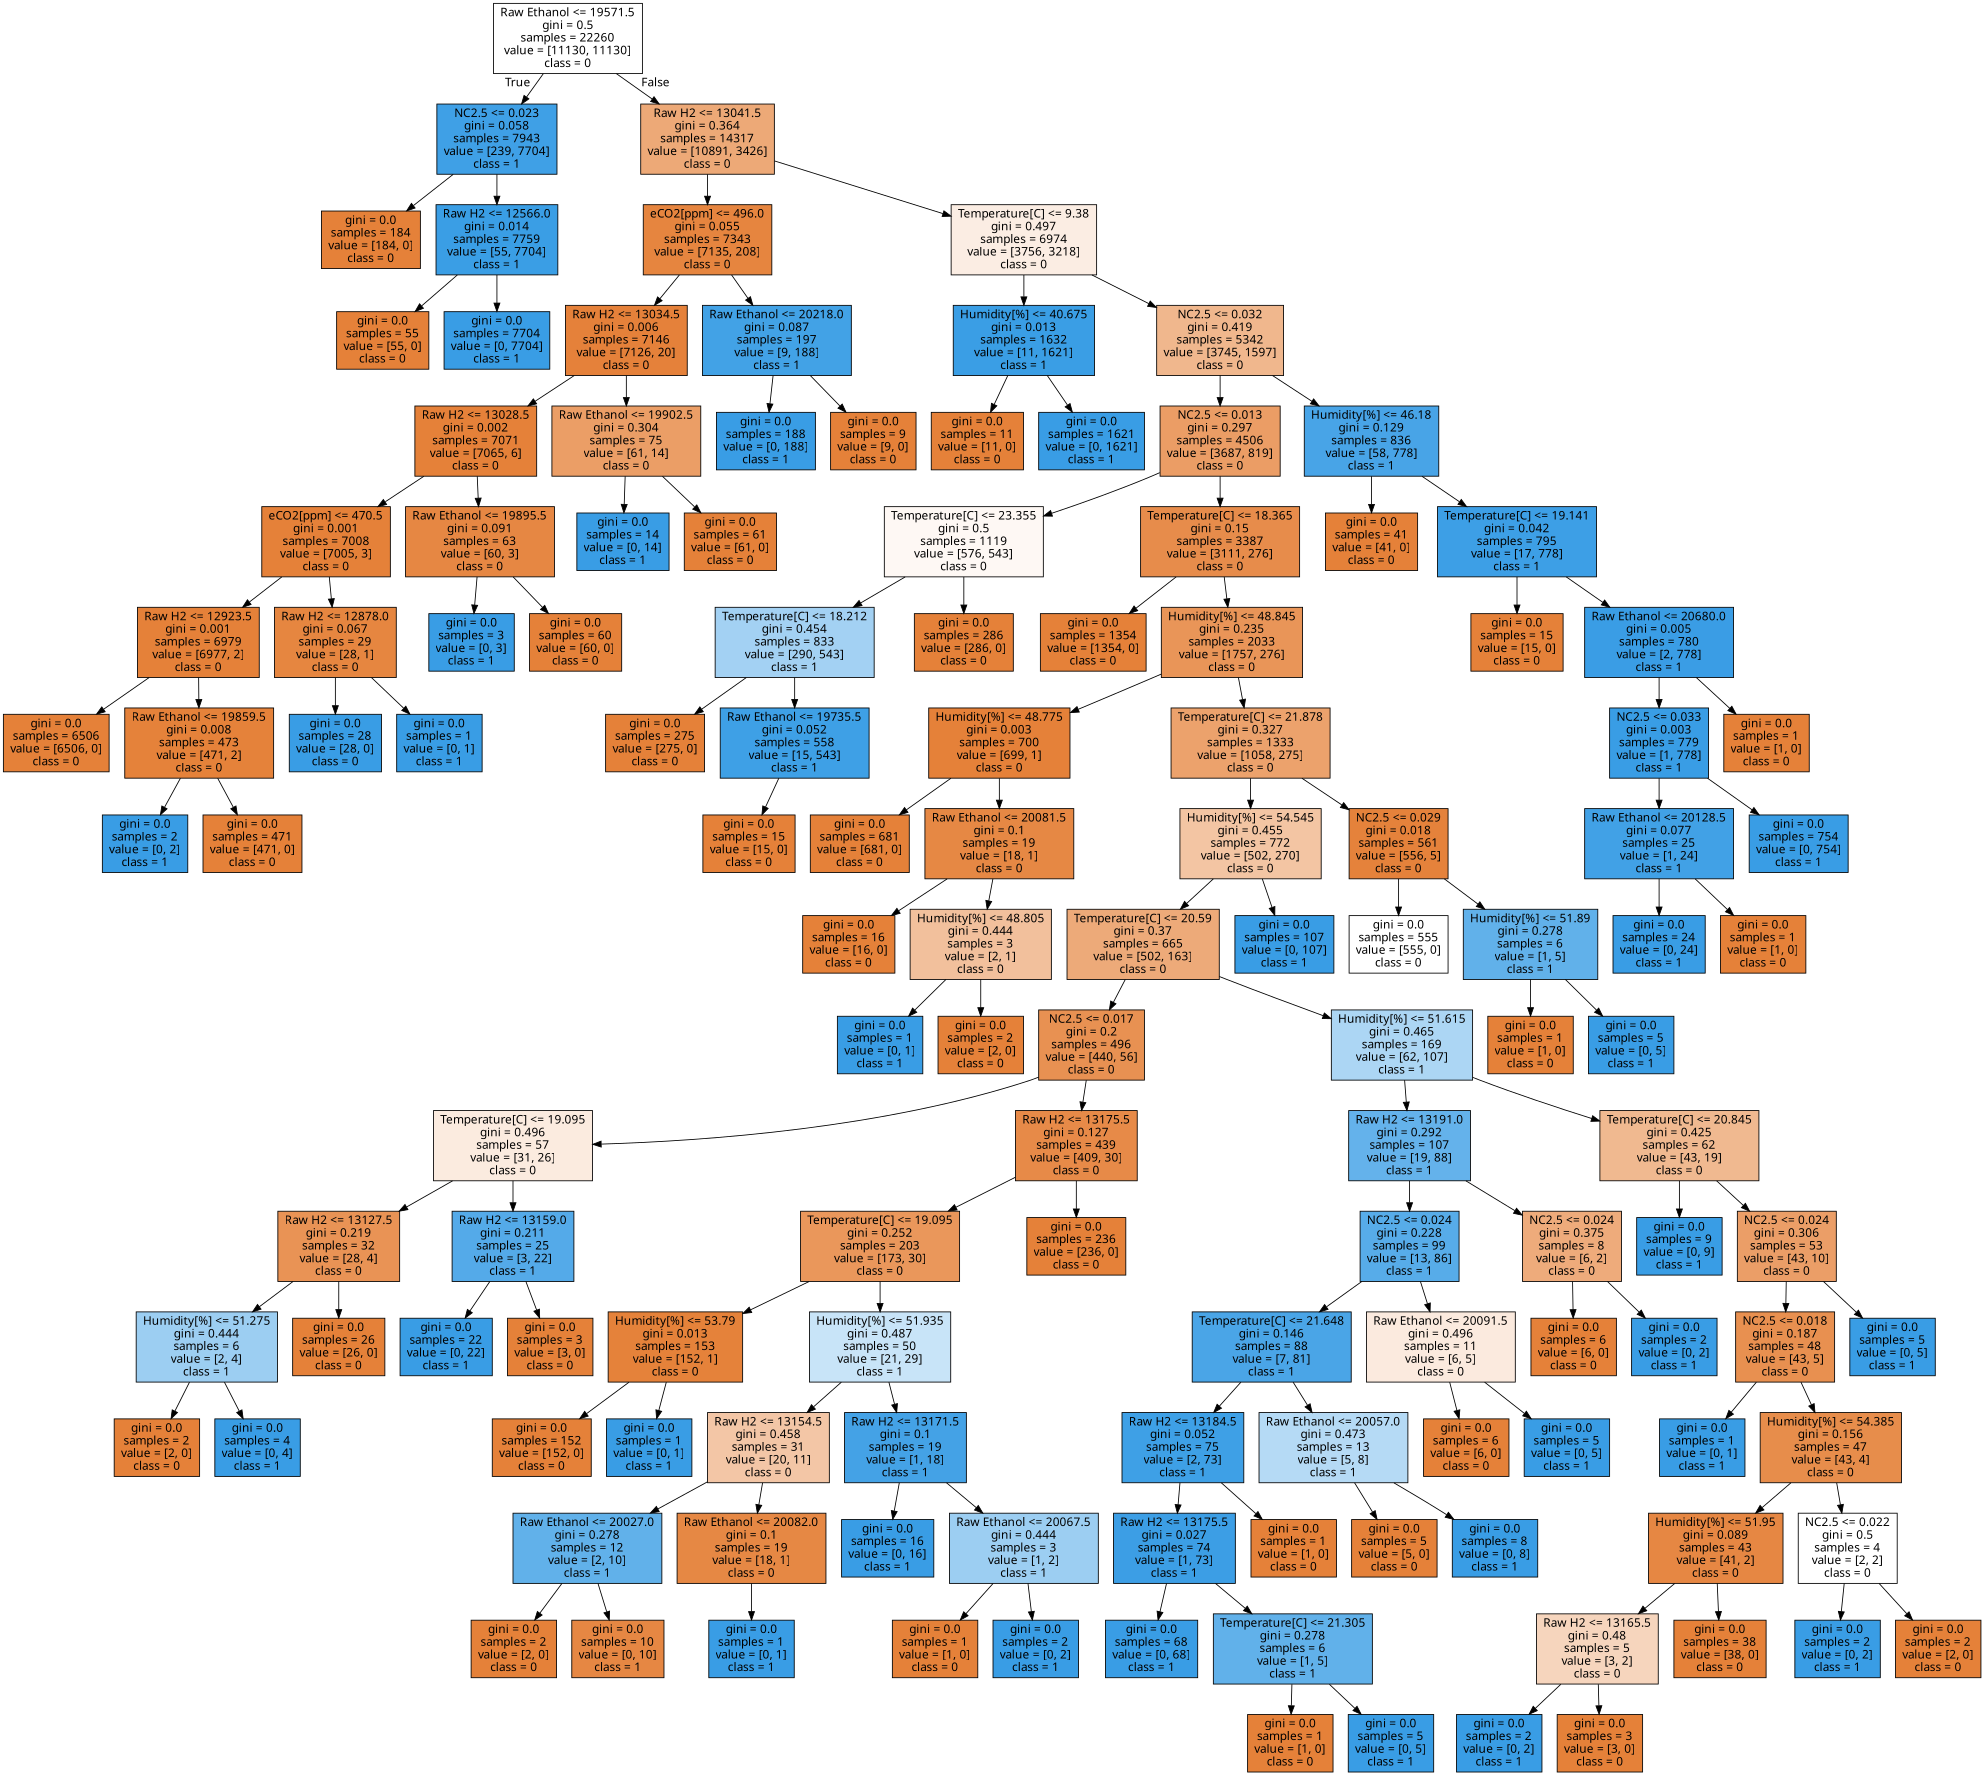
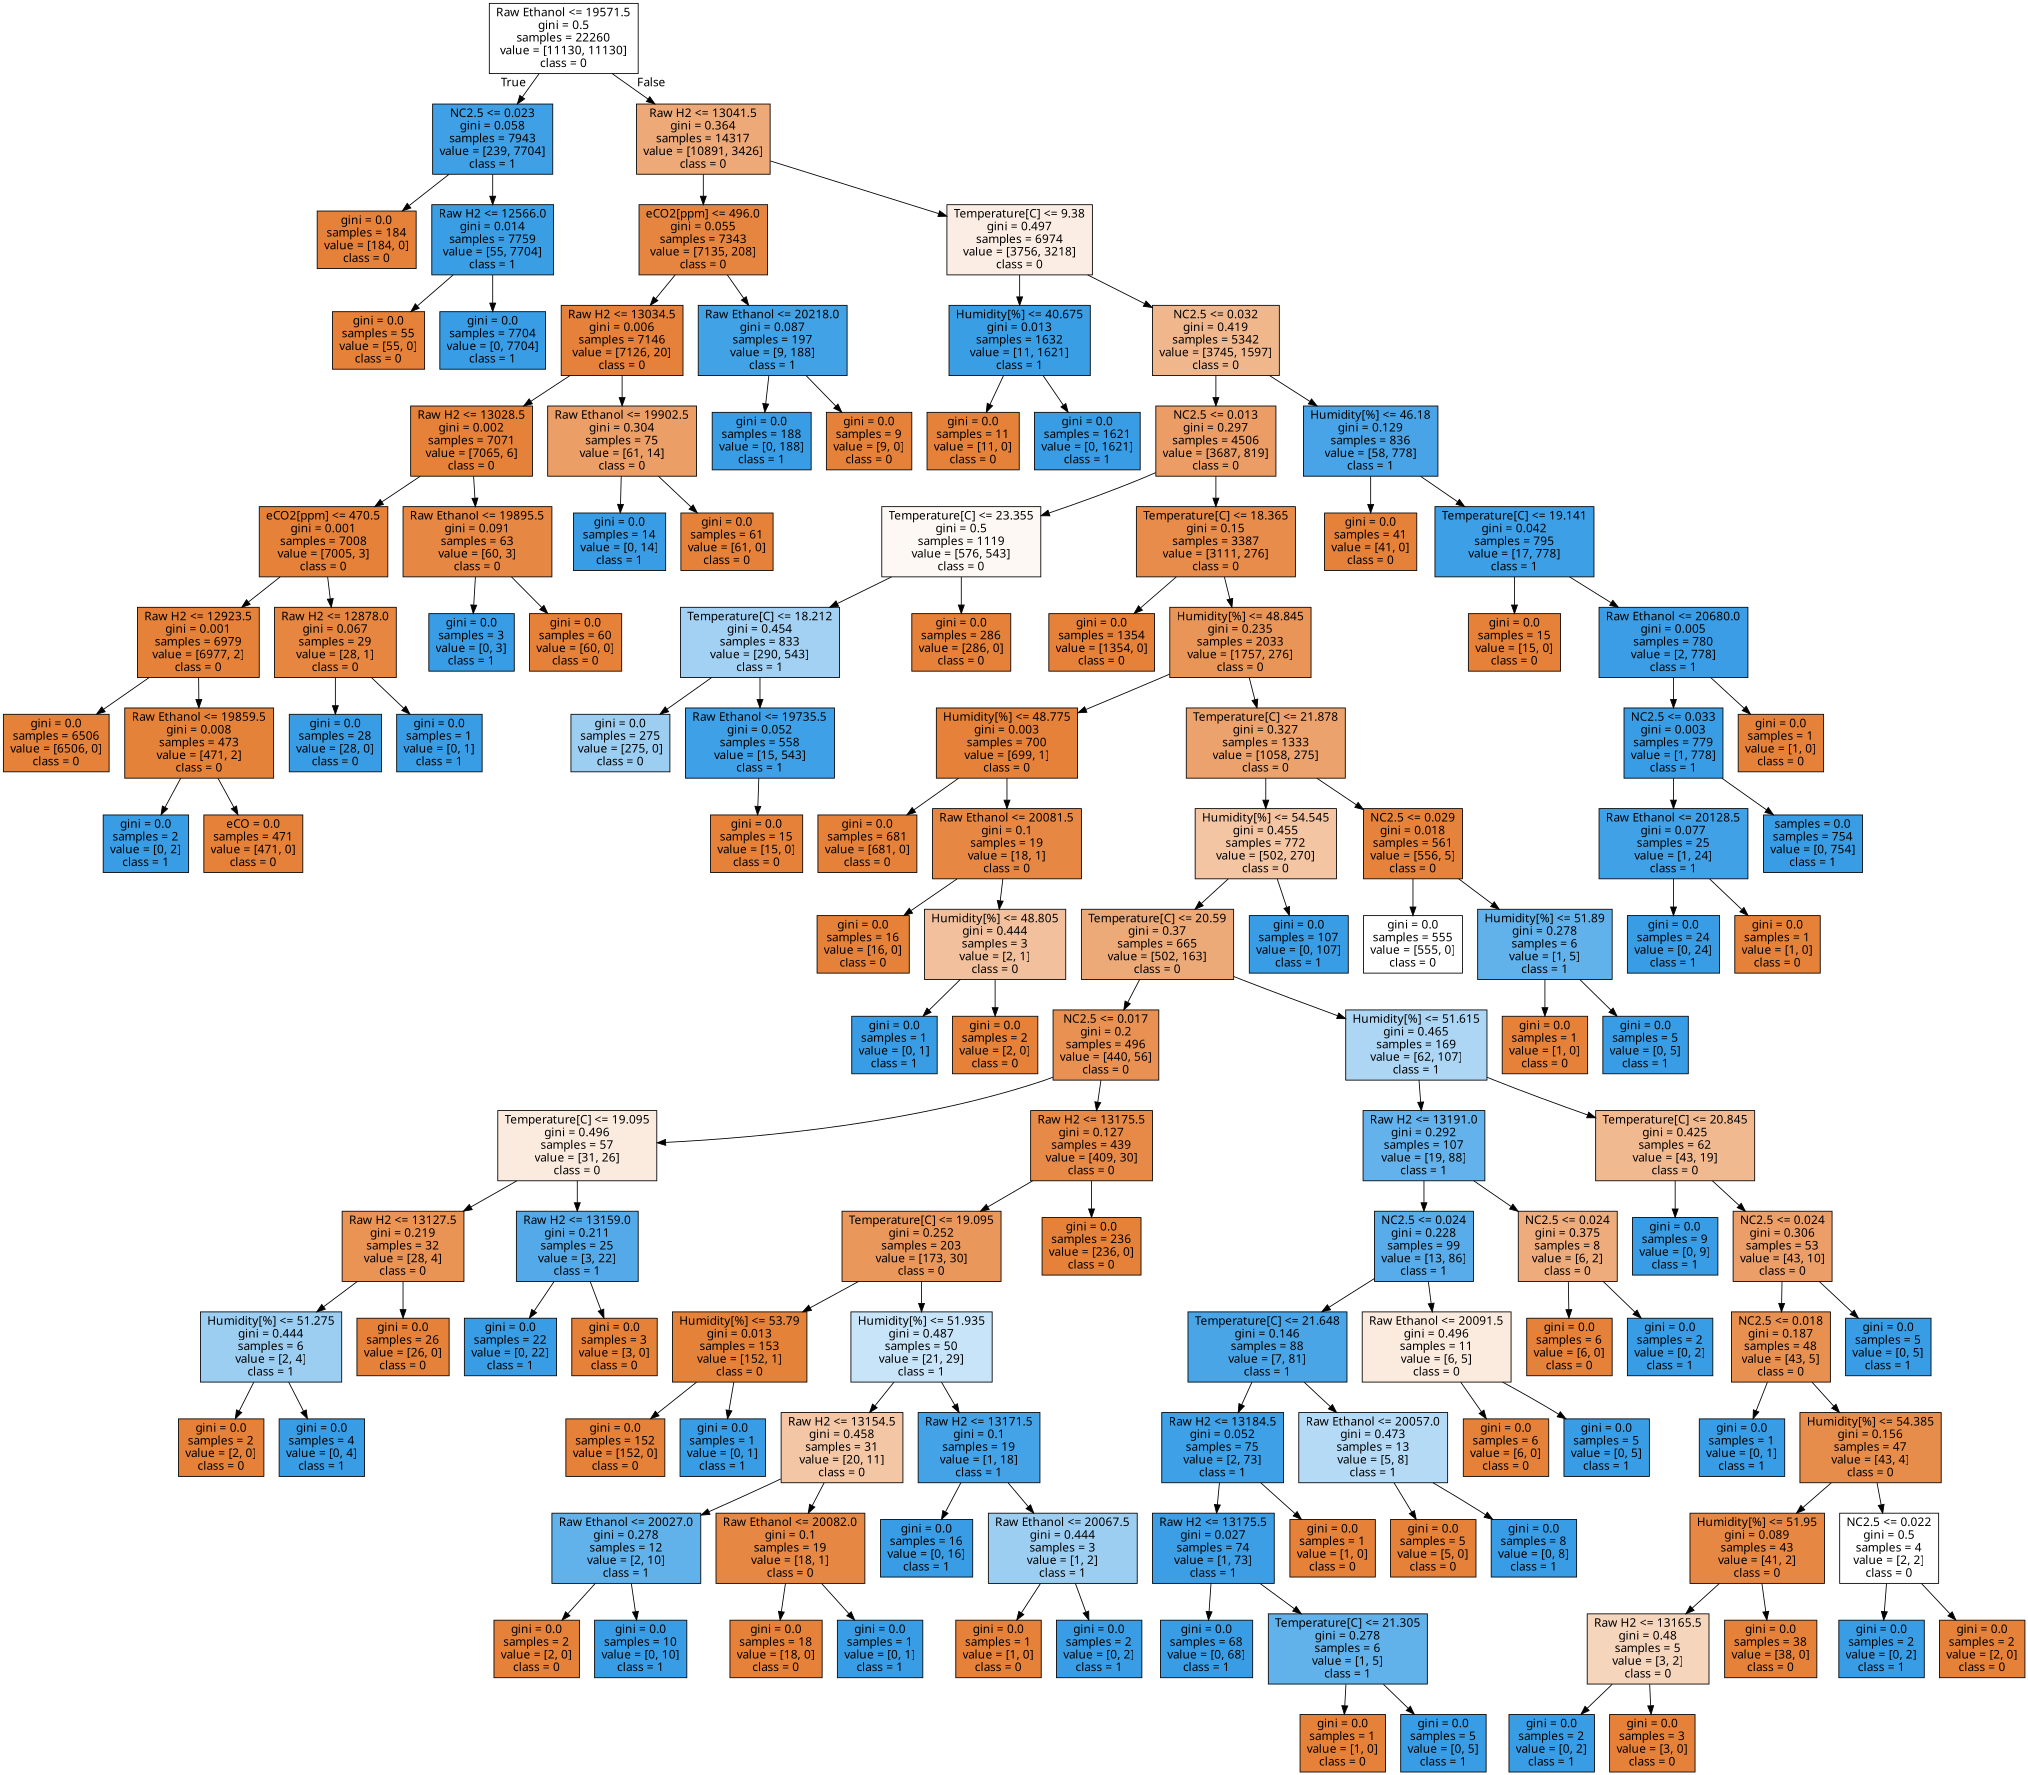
node "gini = 0.0 samples = 275 value = [275, 0] class = 0": fillcolor #e58139 -> #9ccef2
node "gini = 0.0 samples = 471 value = [471, 0] class = 0": label "gini = 0.0 samples = 471 value = [471, 0] class = 0" -> "eCO = 0.0 samples = 471 value = [471, 0] class = 0"
node "gini = 0.0 samples = 754 value = [0, 754] class = 1": label "gini = 0.0 samples = 754 value = [0, 754] class = 1" -> "samples = 0.0 samples = 754 value = [0, 754] class = 1"
node "gini = 0.0 samples = 10 value = [0, 10] class = 1": fillcolor #e68743 -> #399de5
node "gini = 0.0 samples = 18 value = [18, 0] class = 0": added
